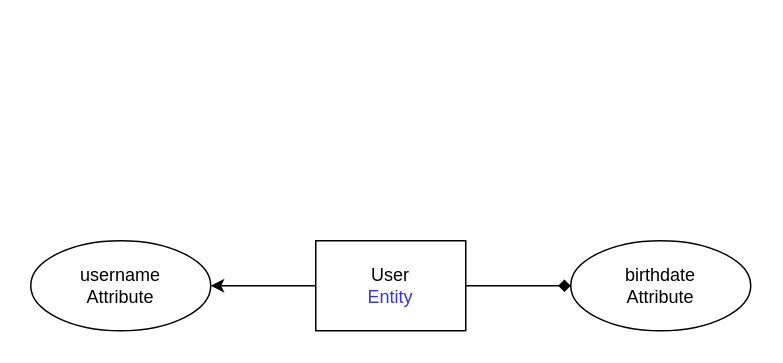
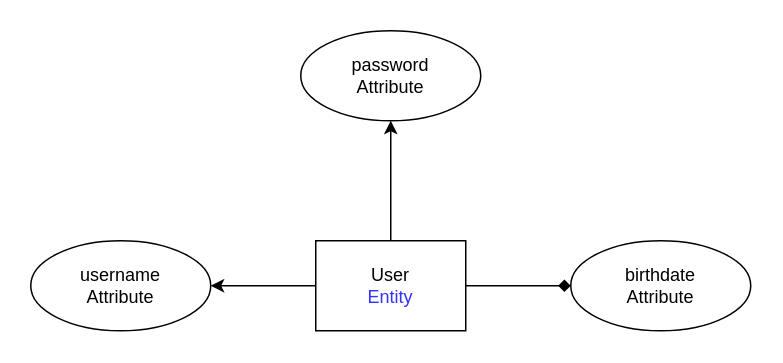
node "password Attribute": added
edge "User Entity" -> "password Attribute": added
